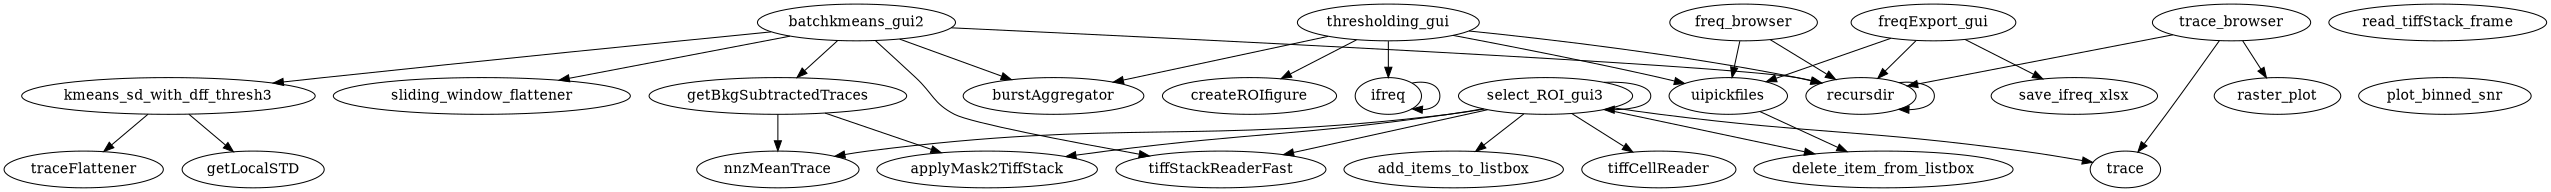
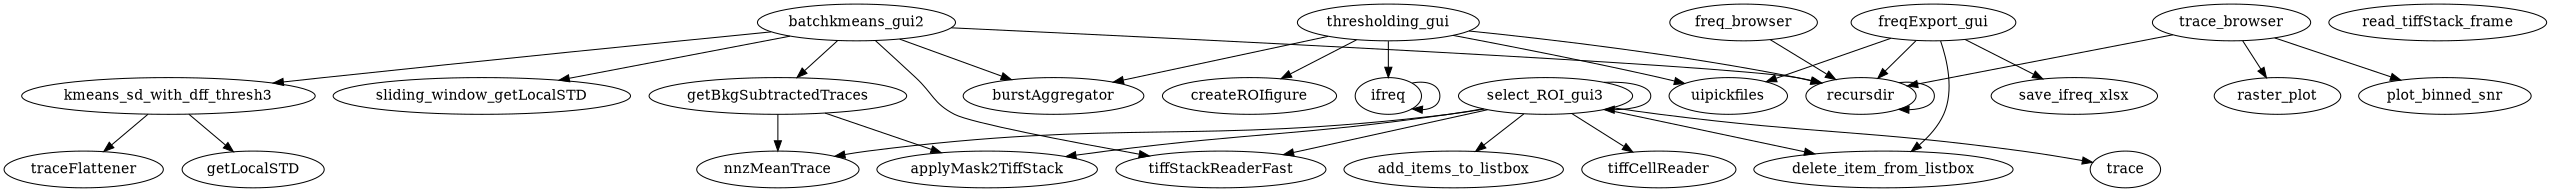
edge "freq_browser" -> "uipickfiles": removed
edge "trace_browser" -> "trace": now "trace_browser" -> "plot_binned_snr"
node "sliding_window_flattener": label "sliding_window_flattener" -> "sliding_window_getLocalSTD"
edge "uipickfiles" -> "delete_item_from_listbox": now "freqExport_gui" -> "delete_item_from_listbox"
